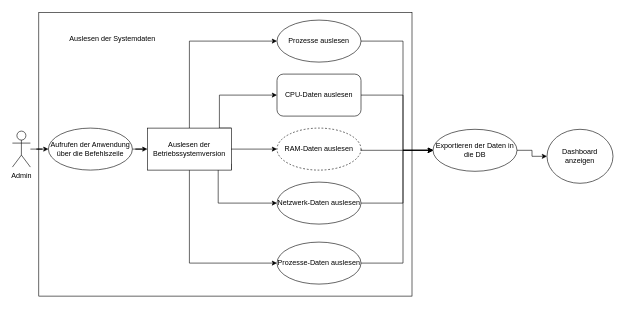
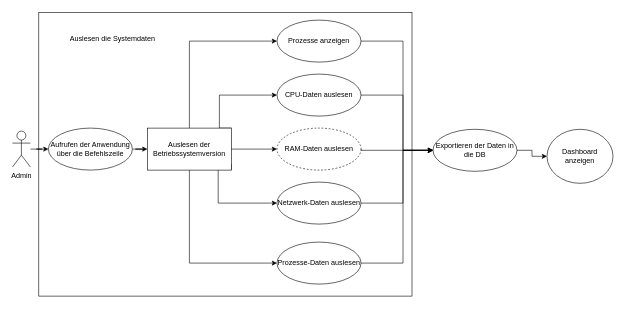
node "Auslesen der Systemdaten": label "Auslesen der Systemdaten" -> "Auslesen die Systemdaten"
node "Prozesse auslesen": label "Prozesse auslesen" -> "Prozesse anzeigen"
node "CPU-Daten auslesen": shape rounded rectangle -> ellipse
